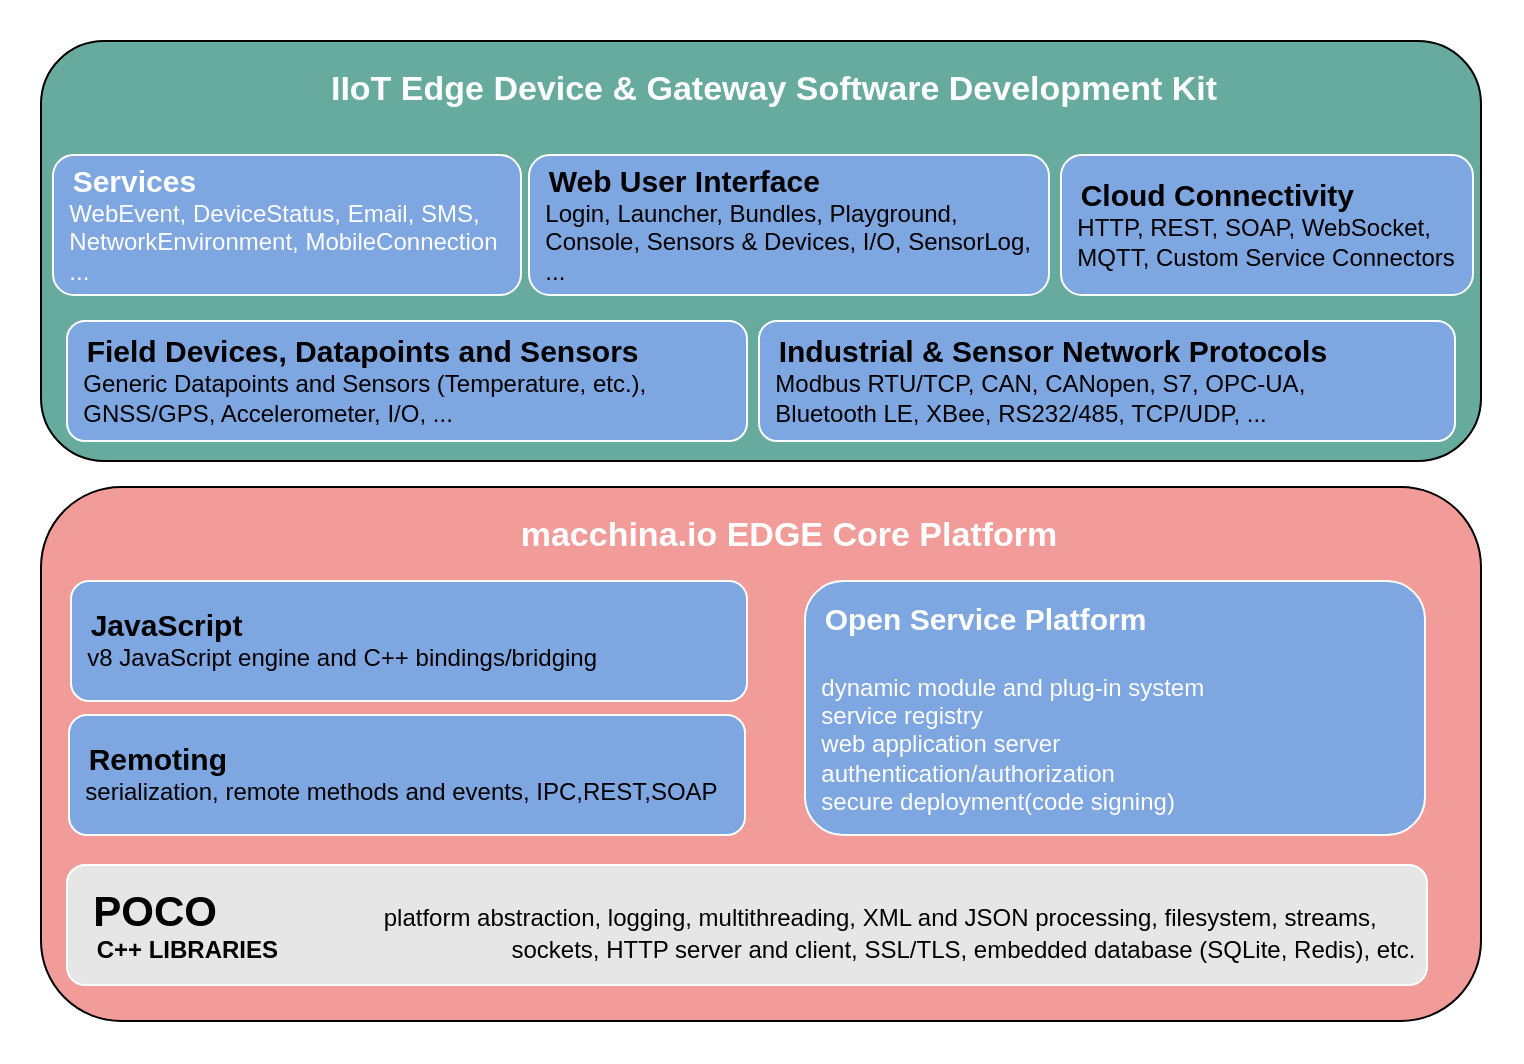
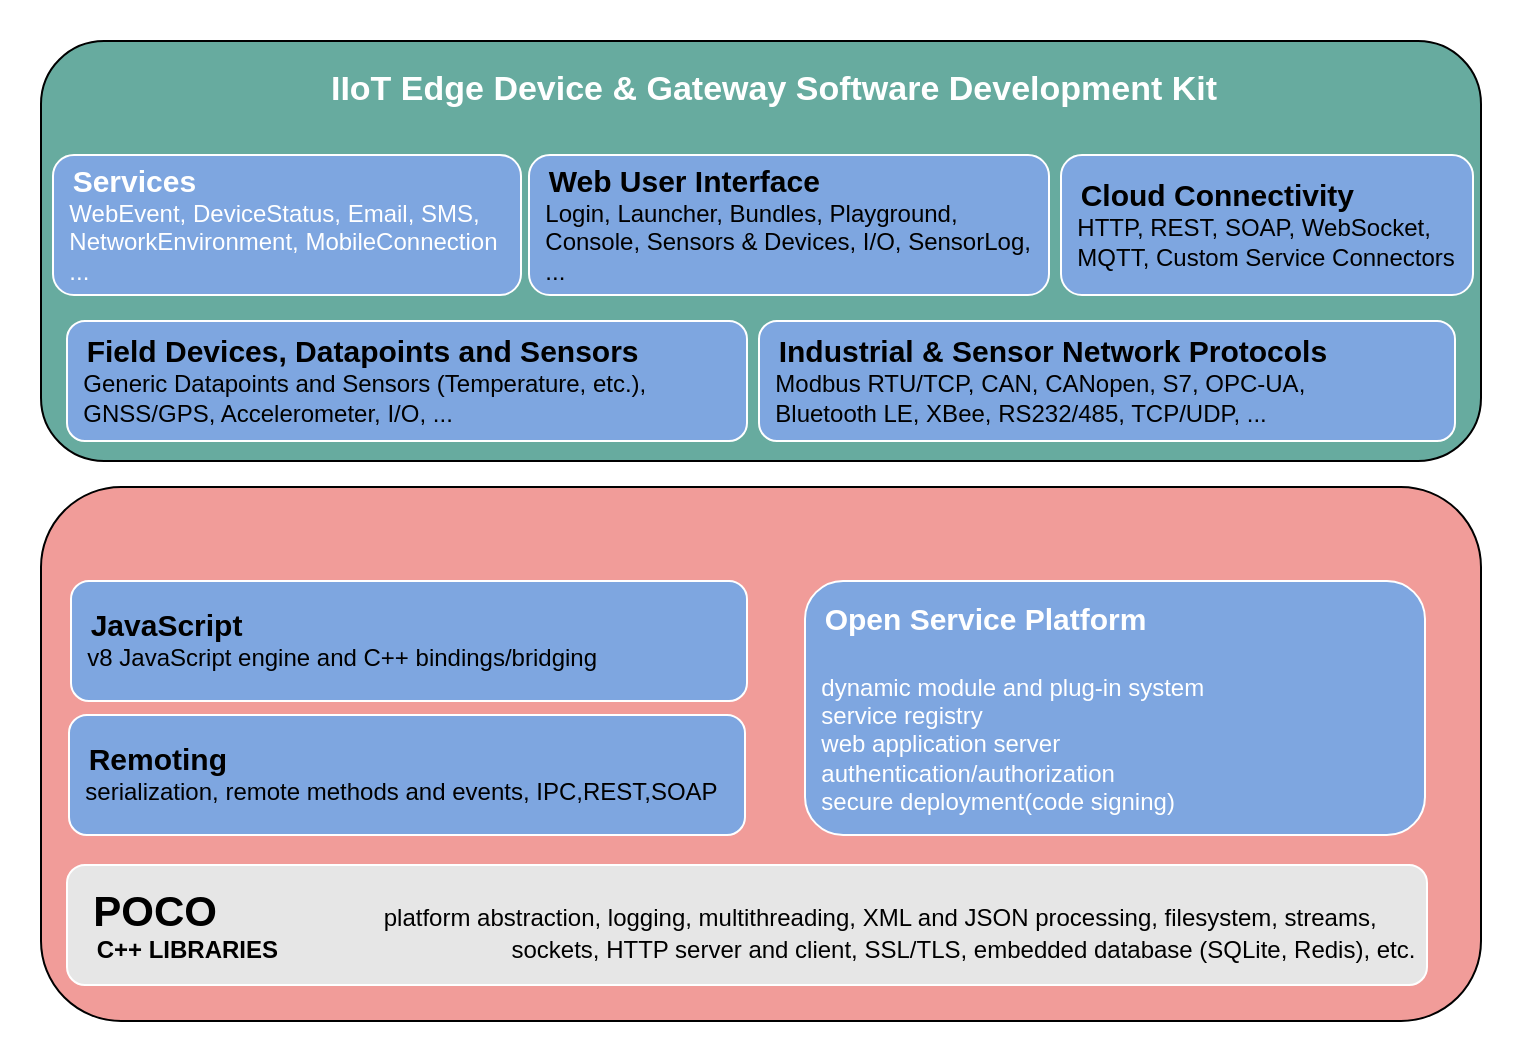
node "macchina.io EDGE Core Platform": removed
